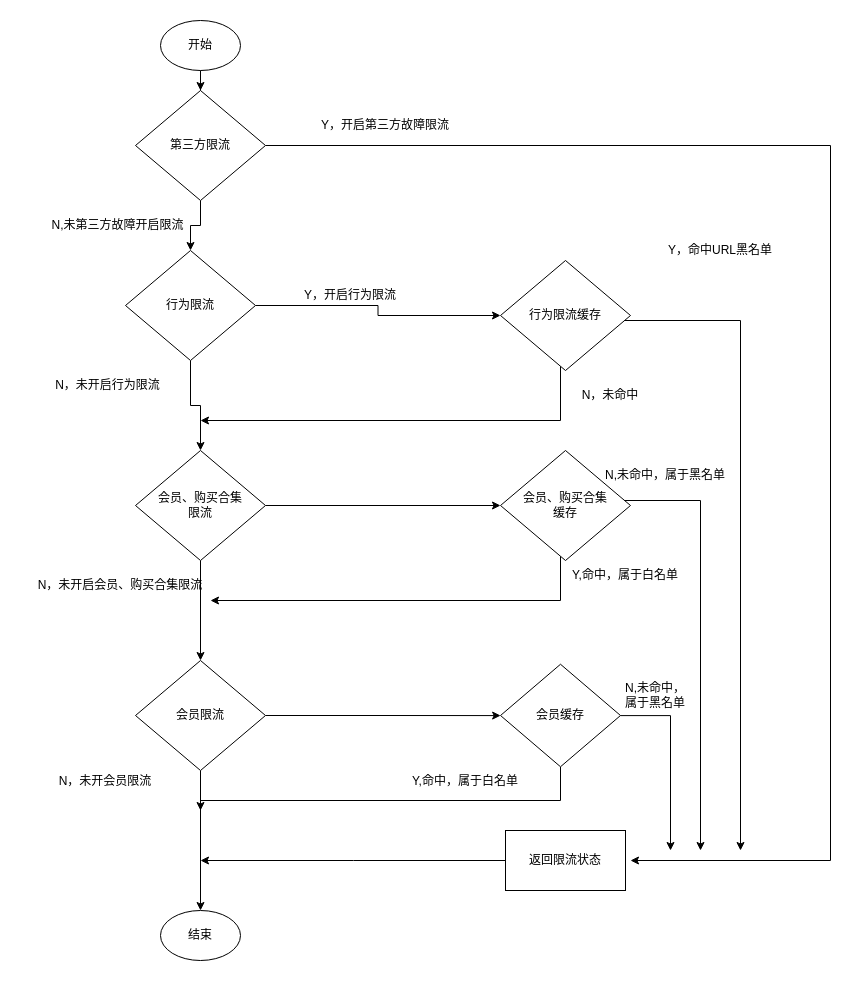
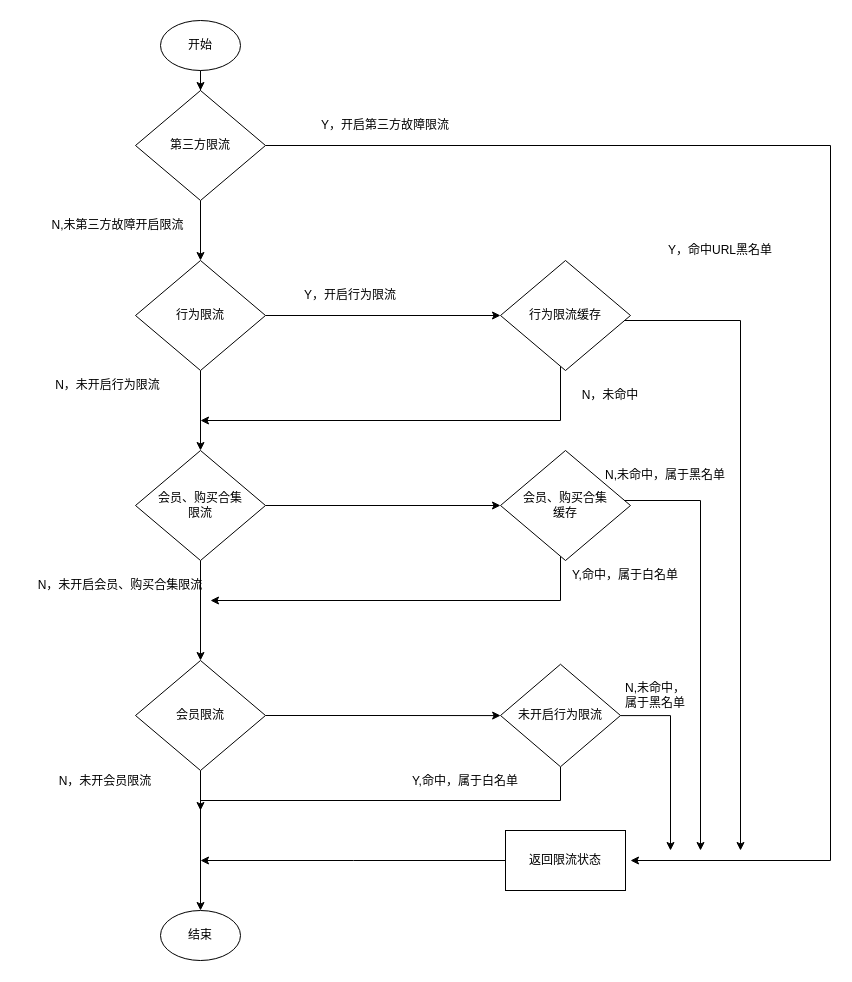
node "行为限流": moved (191, 306) -> (201, 316)
node "会员缓存": label "会员缓存" -> "未开启行为限流"
